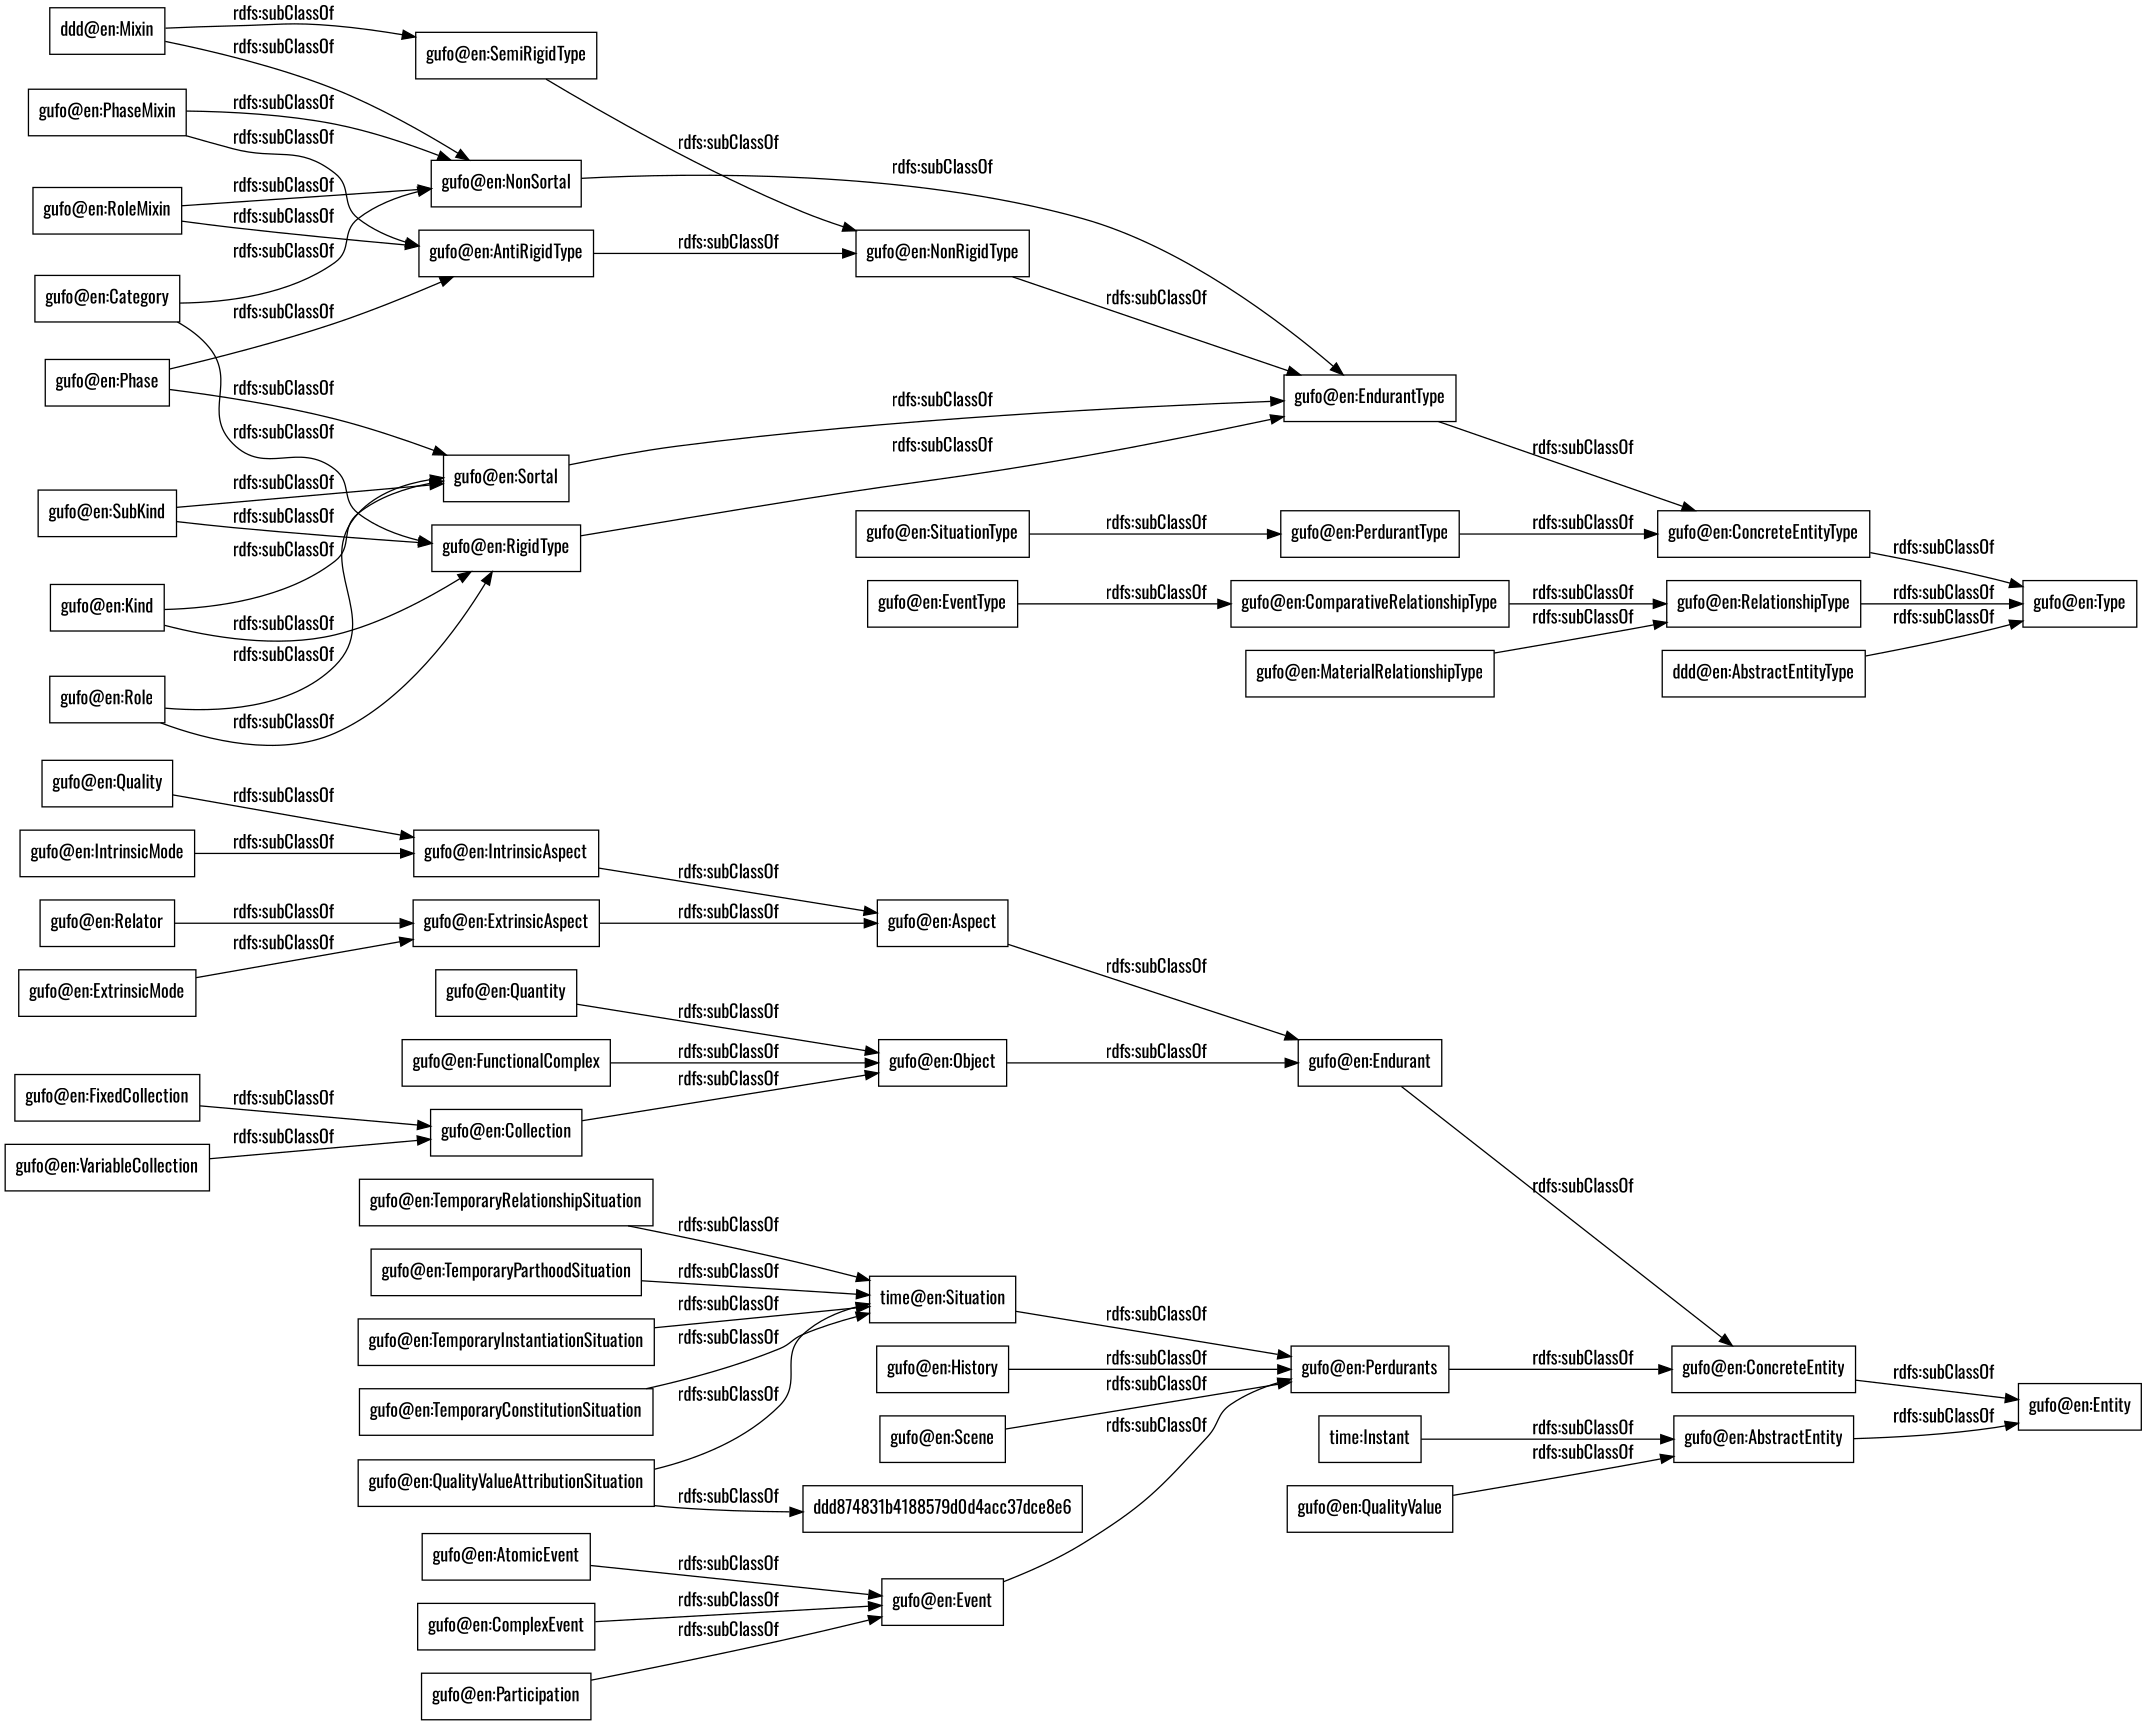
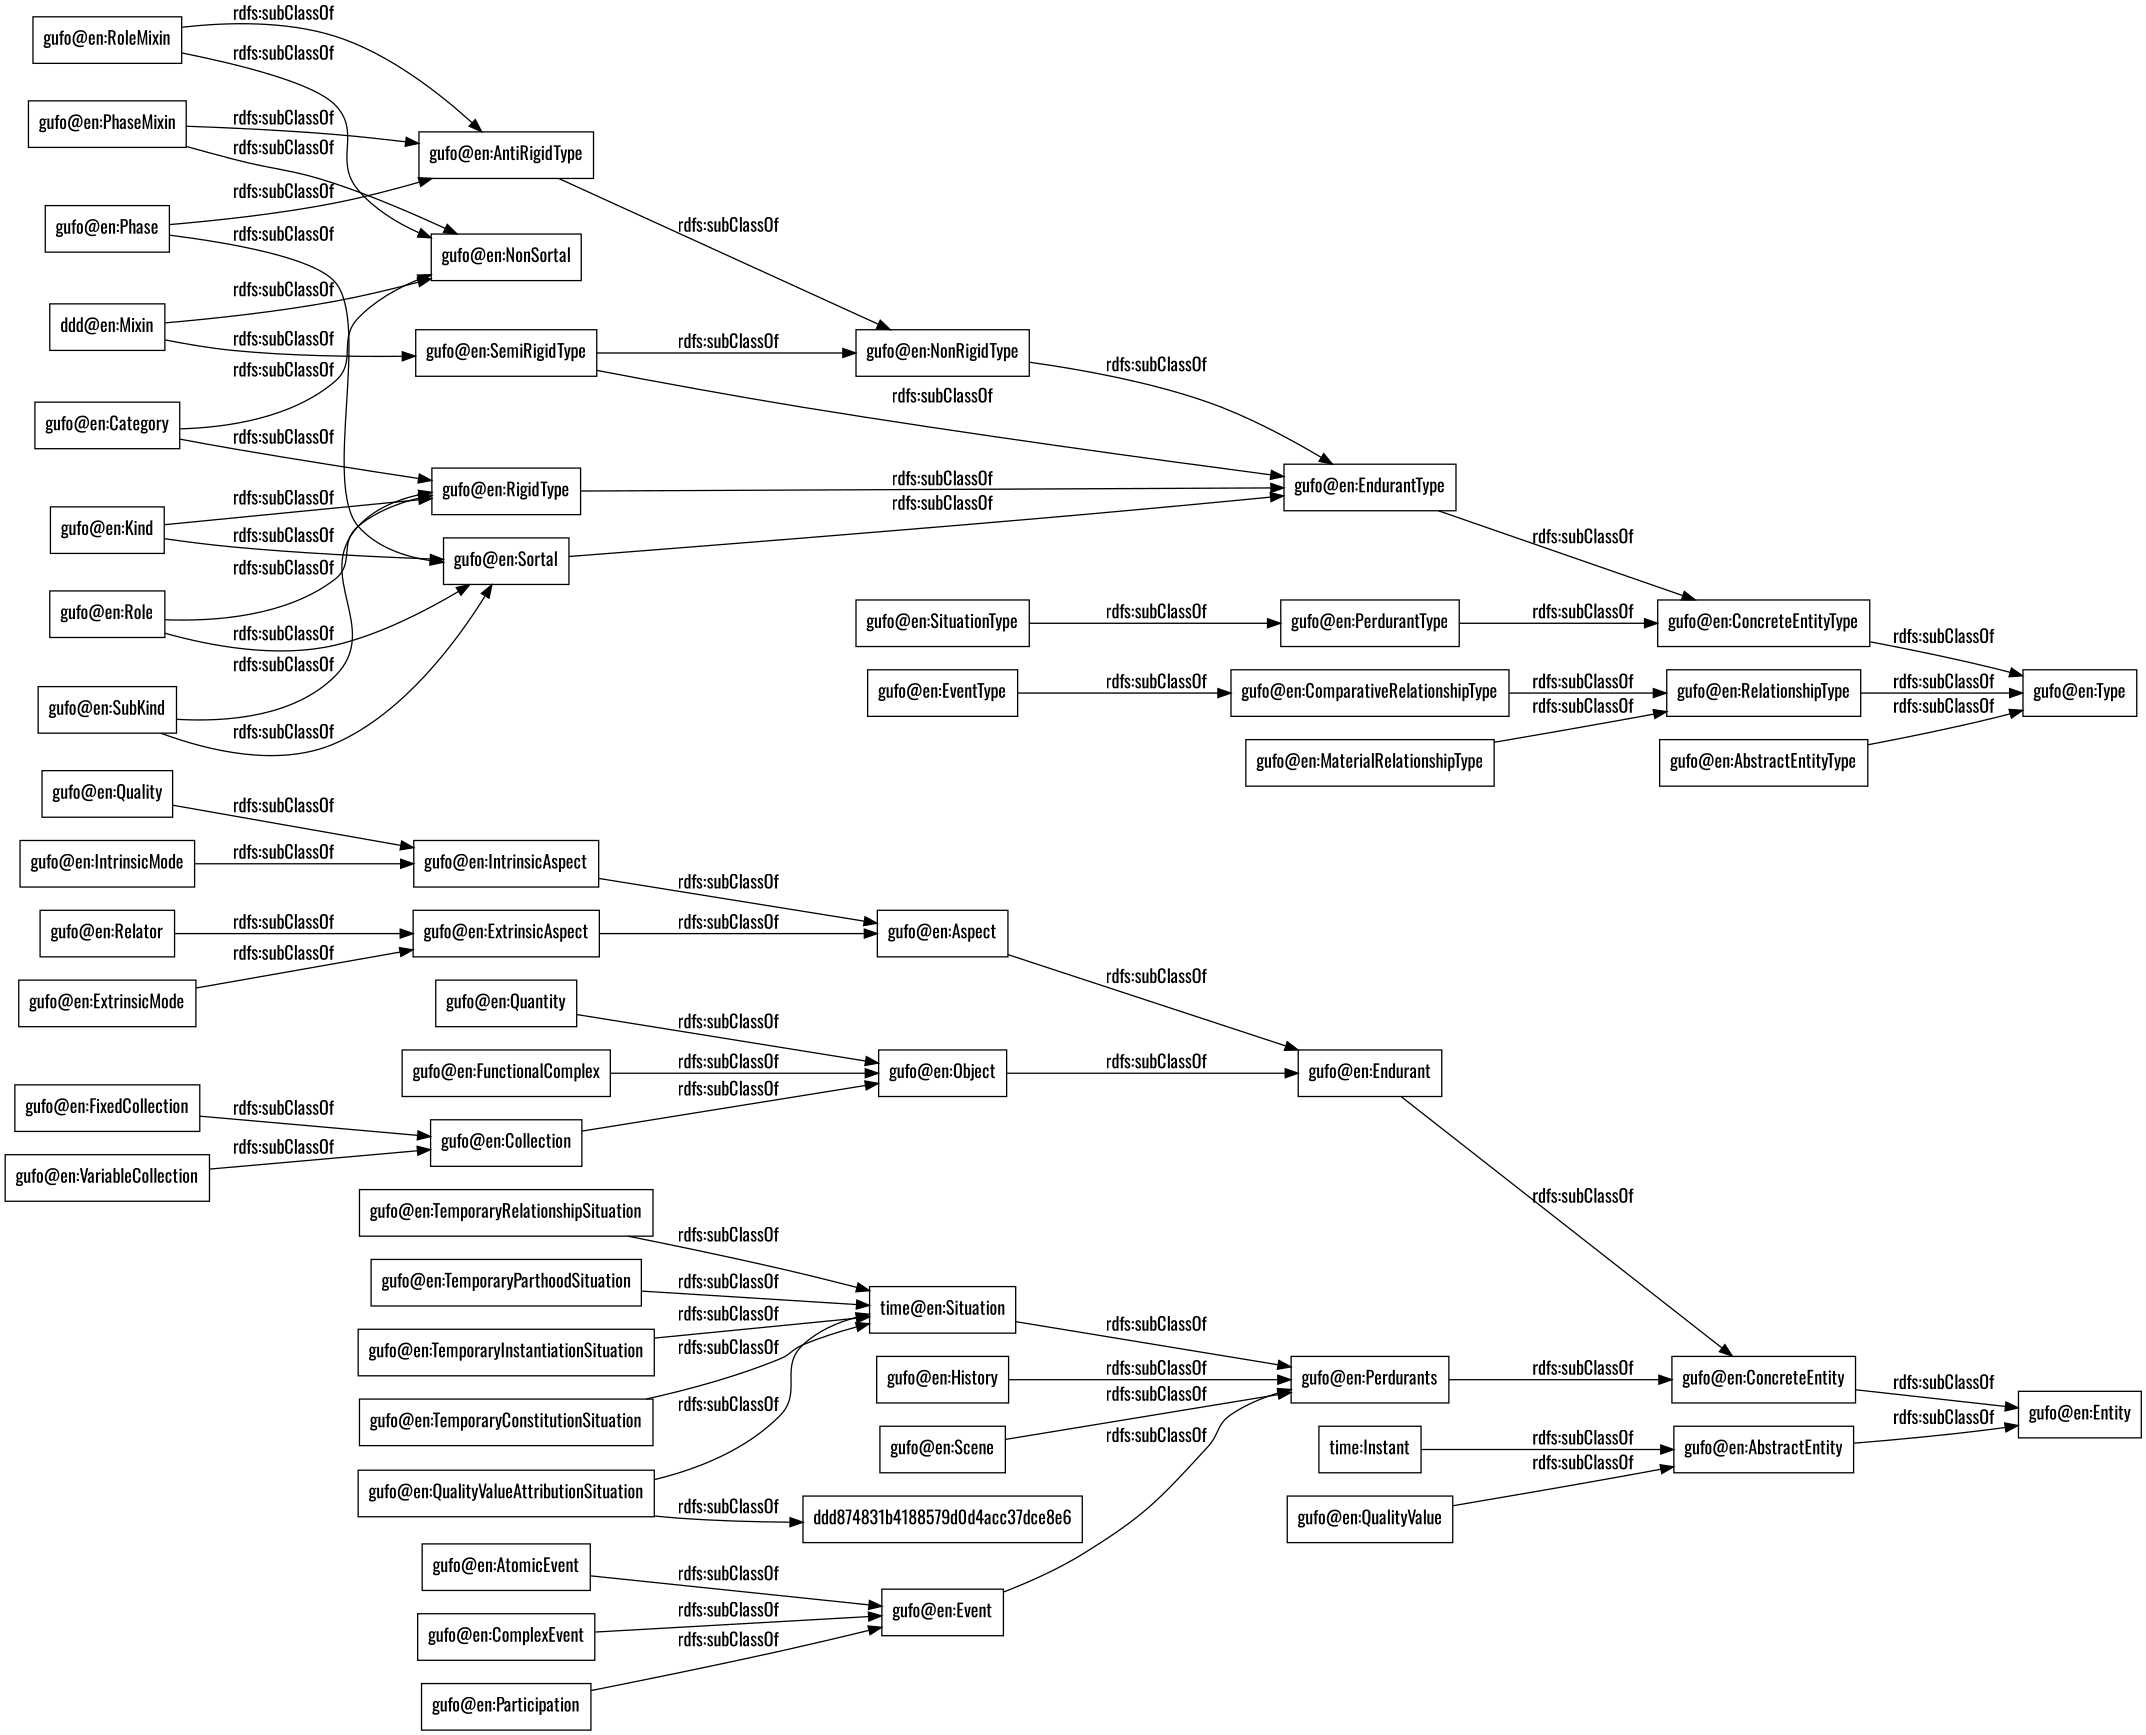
edge "gufo@en:NonSortal" -> "gufo@en:EndurantType": now "gufo@en:SemiRigidType" -> "gufo@en:EndurantType"
node "ddd@en:AbstractEntityType": label "ddd@en:AbstractEntityType" -> "gufo@en:AbstractEntityType"
